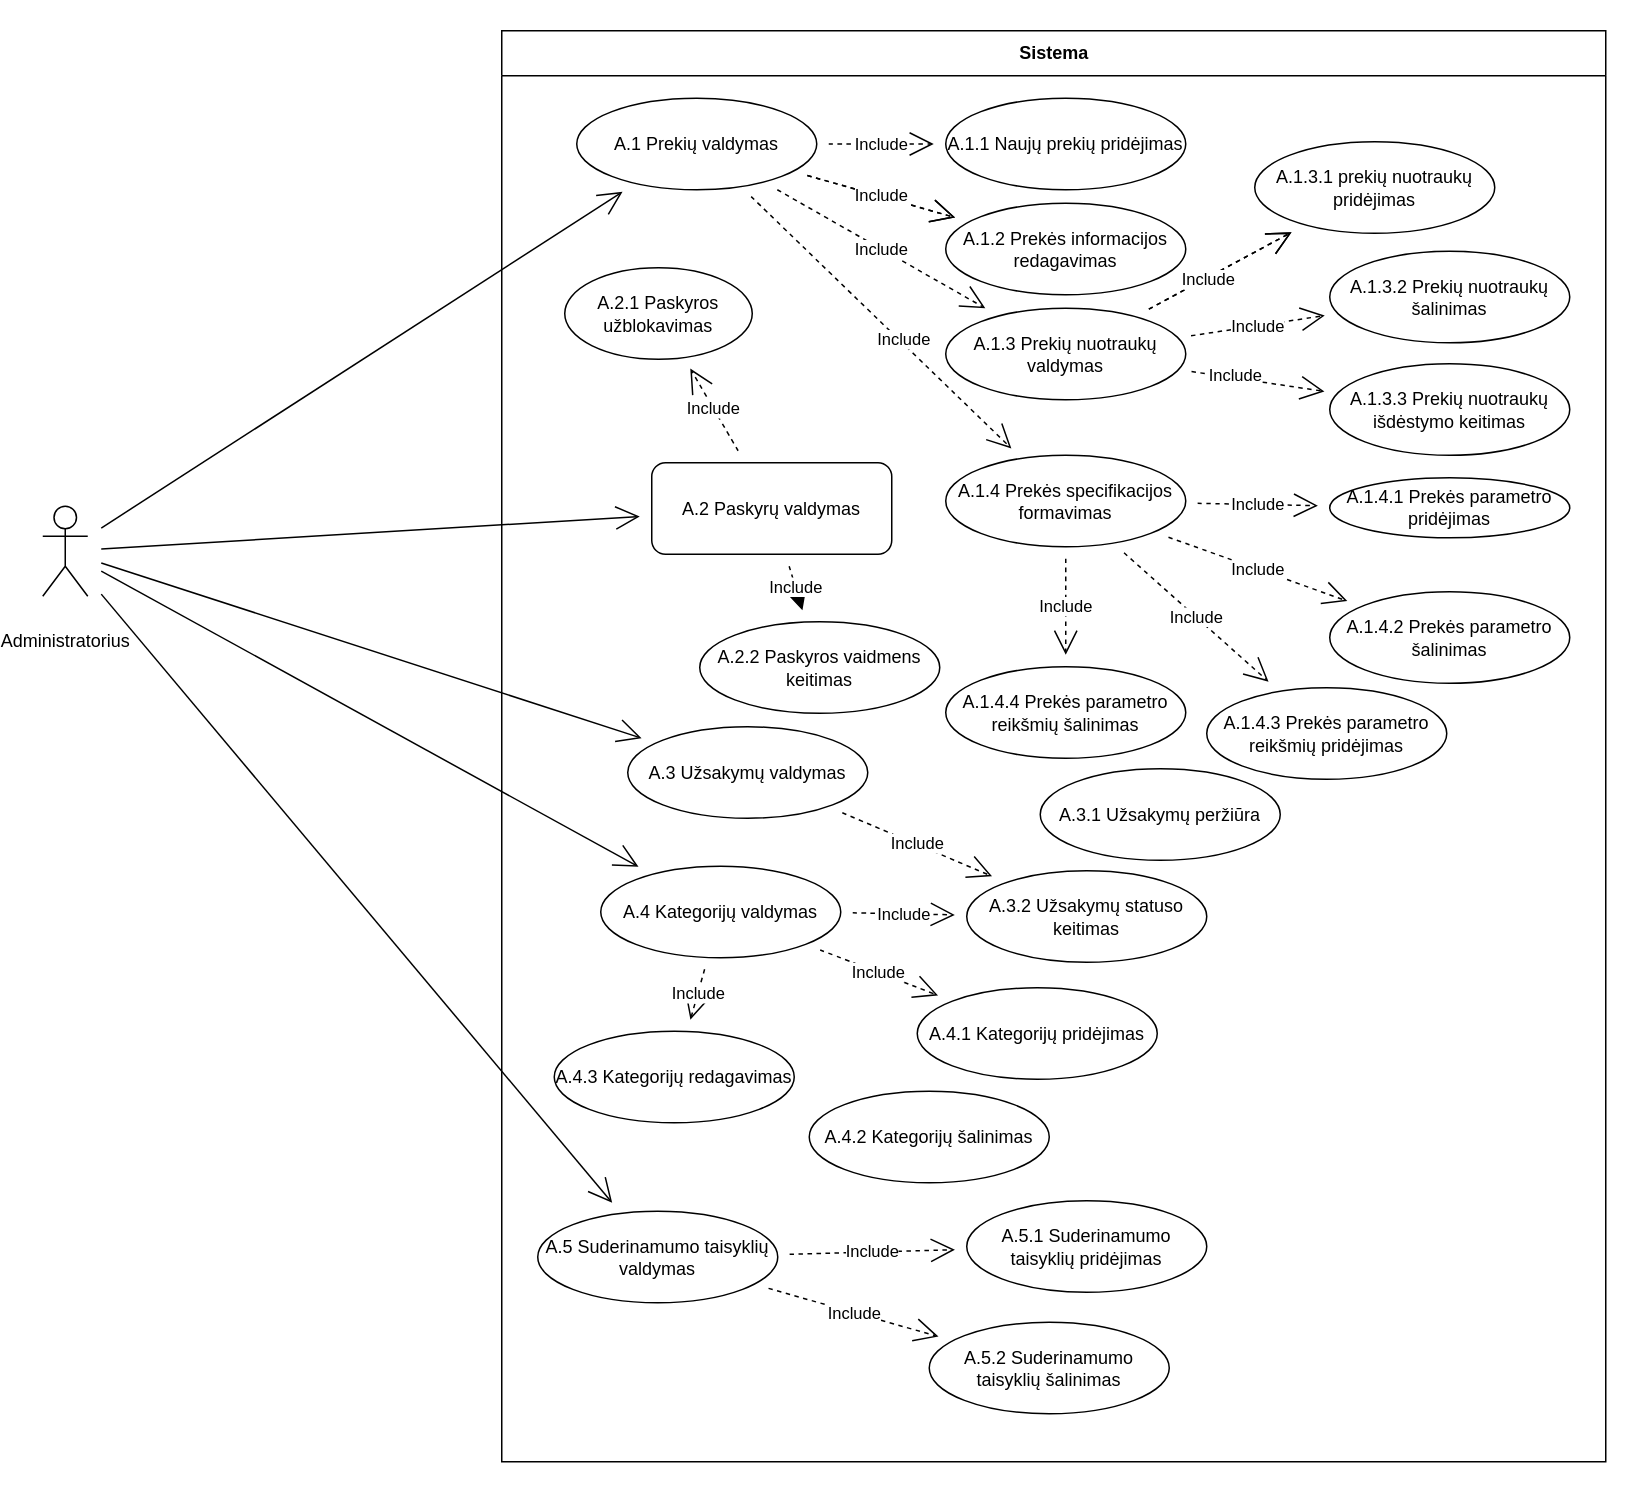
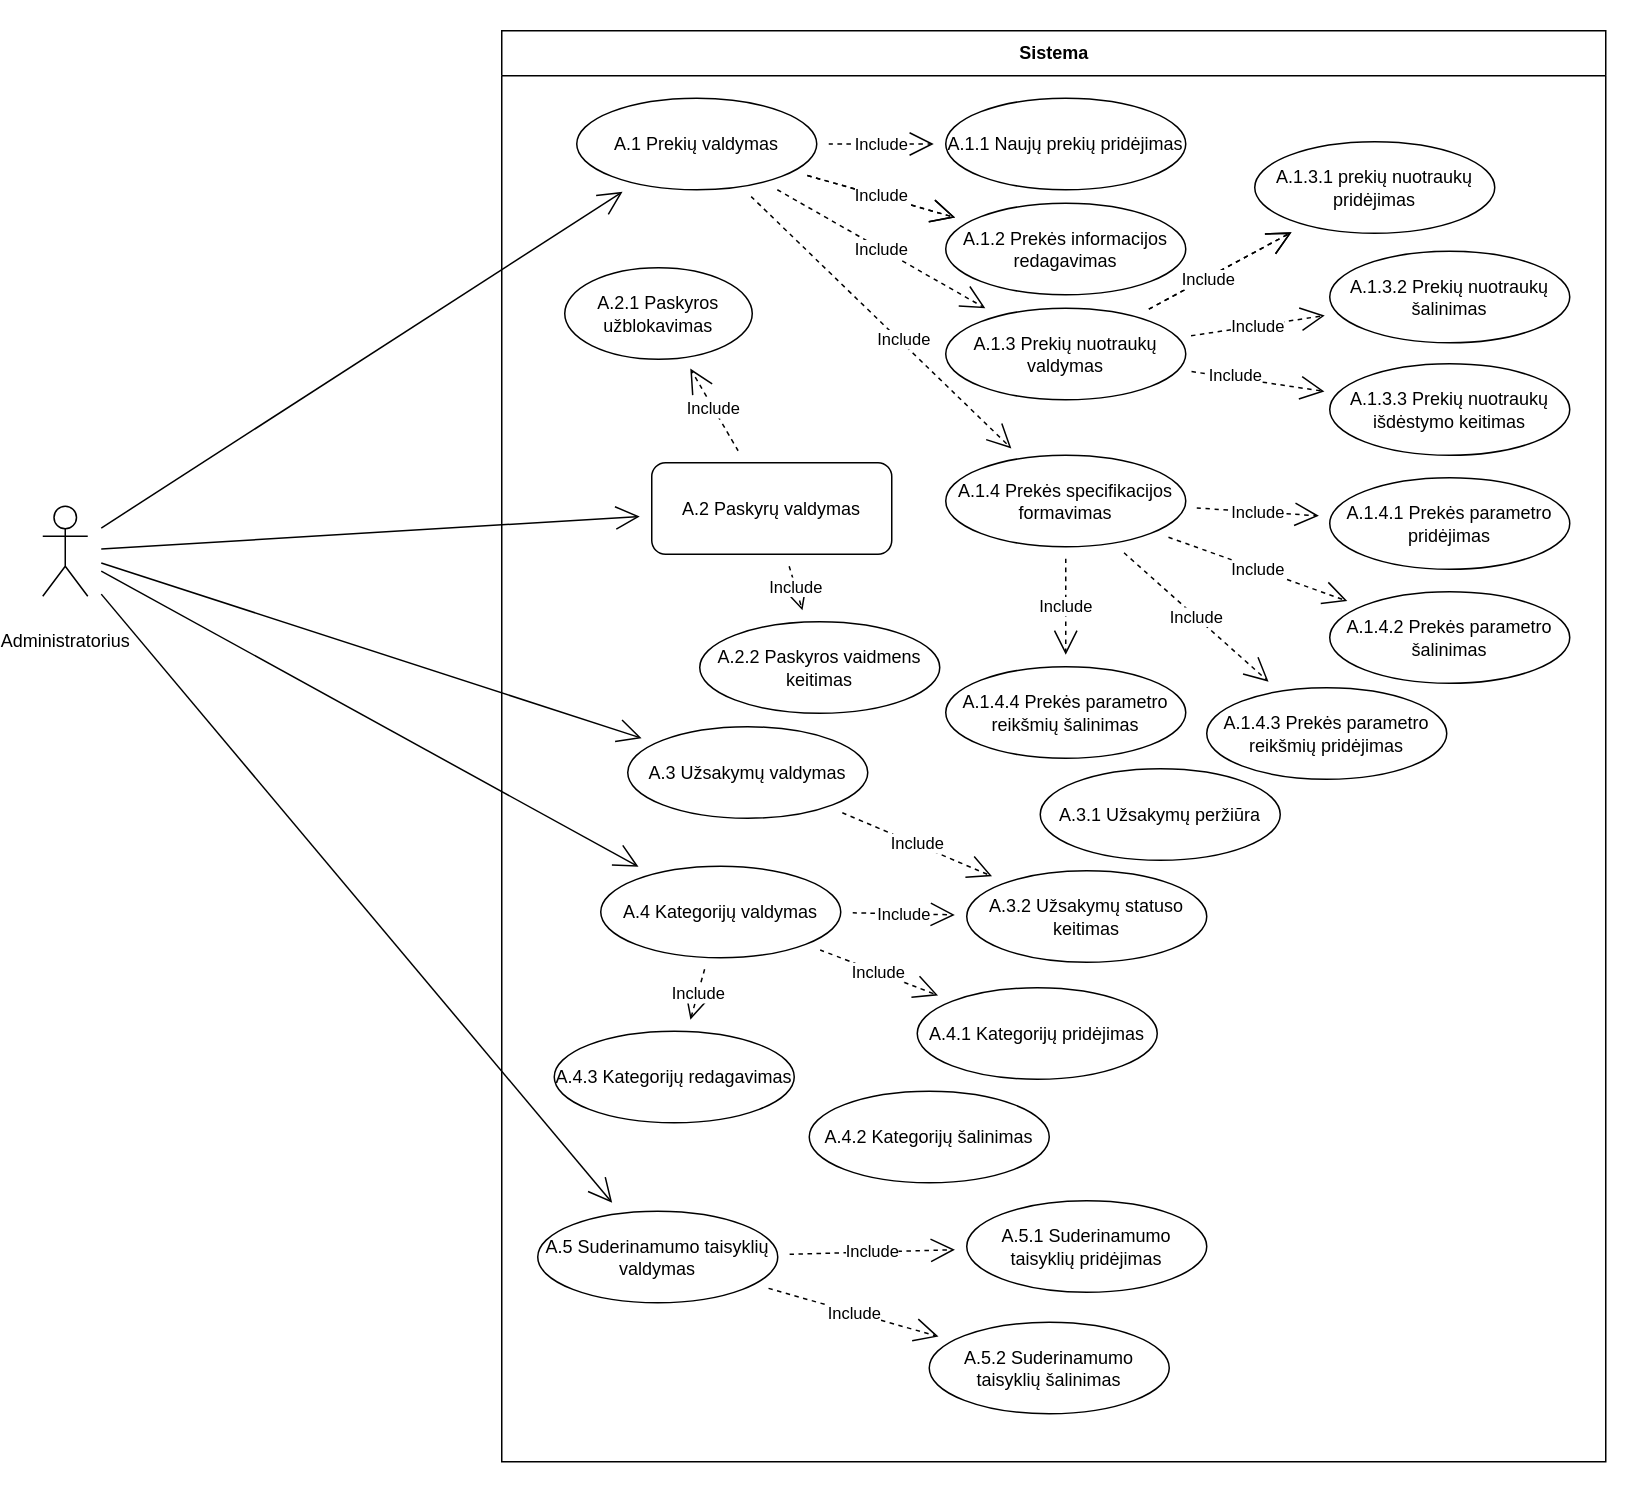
node "A.1.4.1 Prekės parametro pridėjimas": size 240x60 -> 240x92
edge "A.2 Paskyrų valdymas" -> "A.2.2 Paskyros vaidmens keitimas": arrowhead classic -> open
